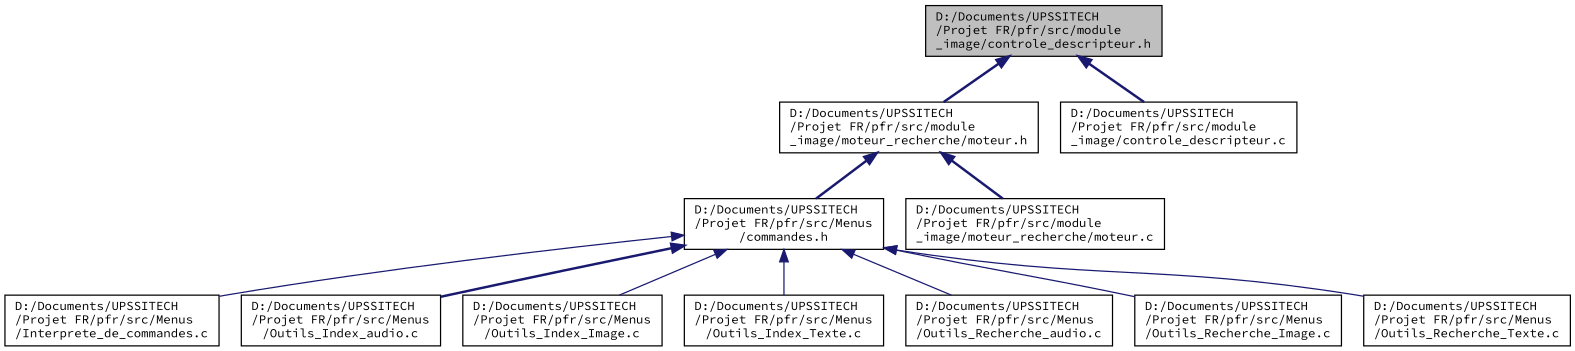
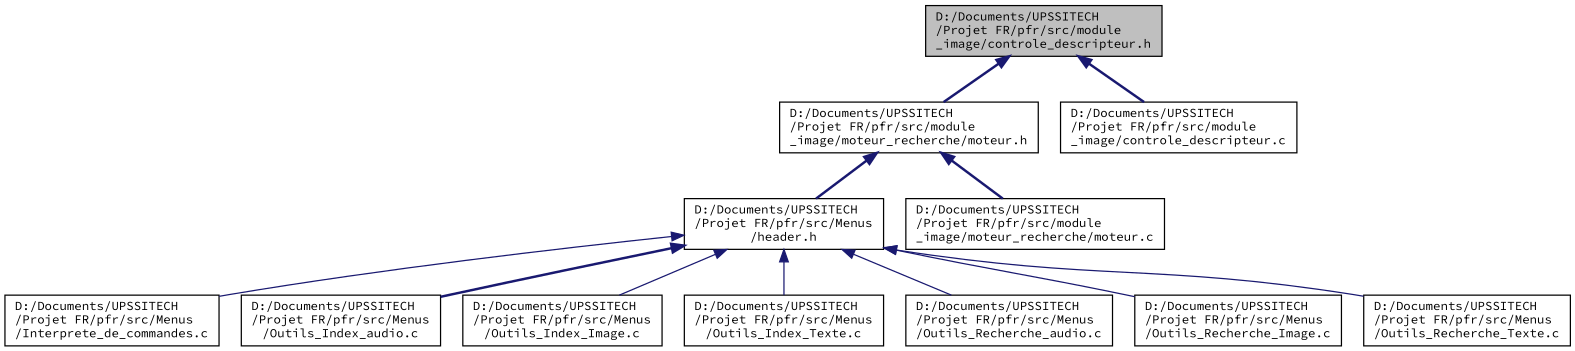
node "D:/Documents/UPSSITECH /Projet FR/pfr/src/Menus /commandes.h": label "D:/Documents/UPSSITECH /Projet FR/pfr/src/Menus /commandes.h" -> "D:/Documents/UPSSITECH /Projet FR/pfr/src/Menus /header.h"
